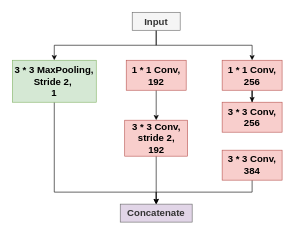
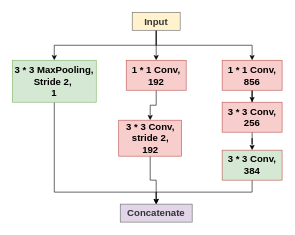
node "Input": fillcolor #f5f5f5 -> #fff2cc
edge "Input" -> "1 * 1 Conv, 192": added
node "1 * 1 Conv, 256": label "1 * 1 Conv, 256" -> "1 * 1 Conv, 856"
node "3 * 3 Conv, stride 2, 192": moved (156, 138) -> (150, 138)
edge "3 * 3 Conv, 256" -> "3 * 3 Conv, 384": added
node "3 * 3 Conv, 384": fillcolor #f8cecc -> #d5e8d4
